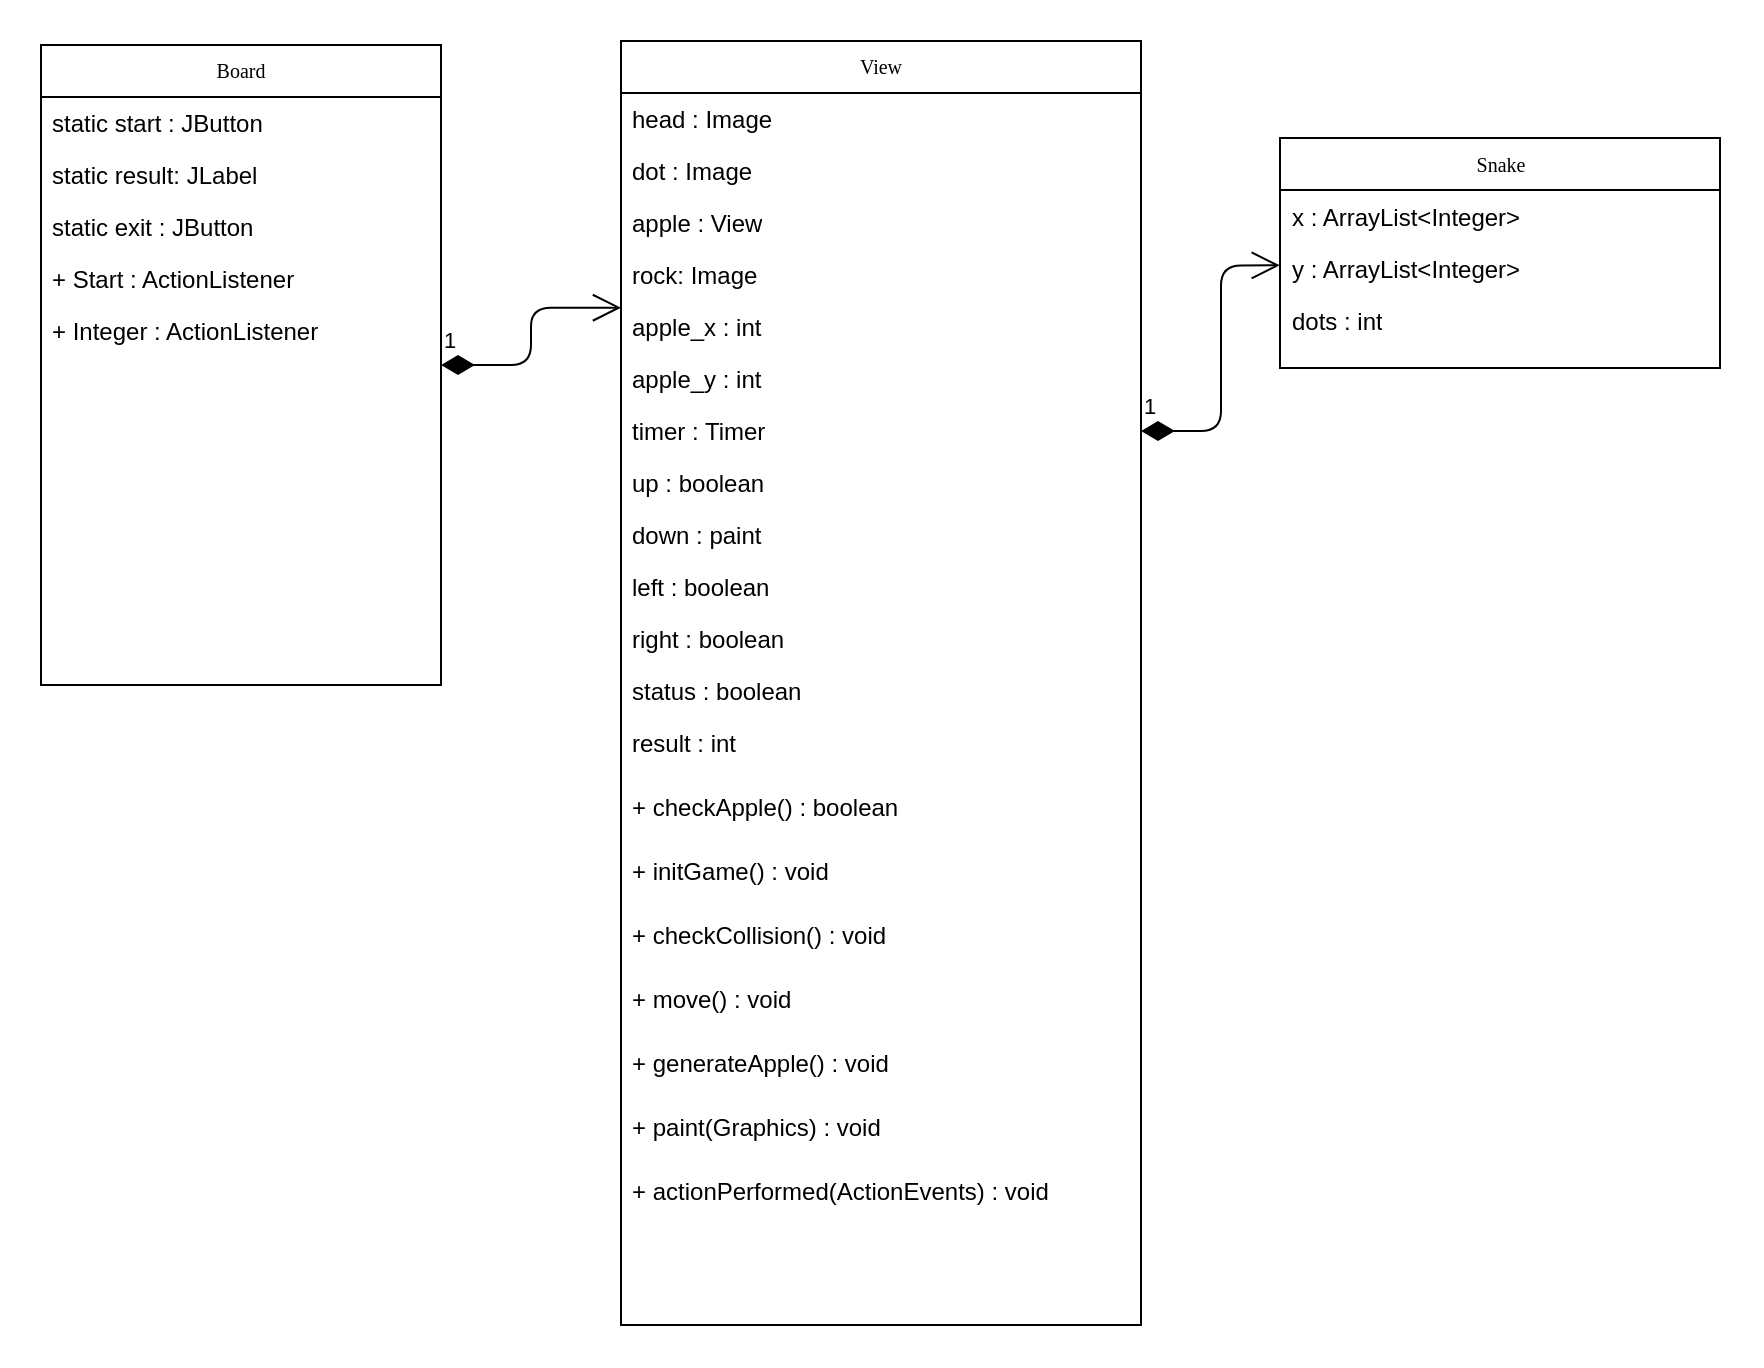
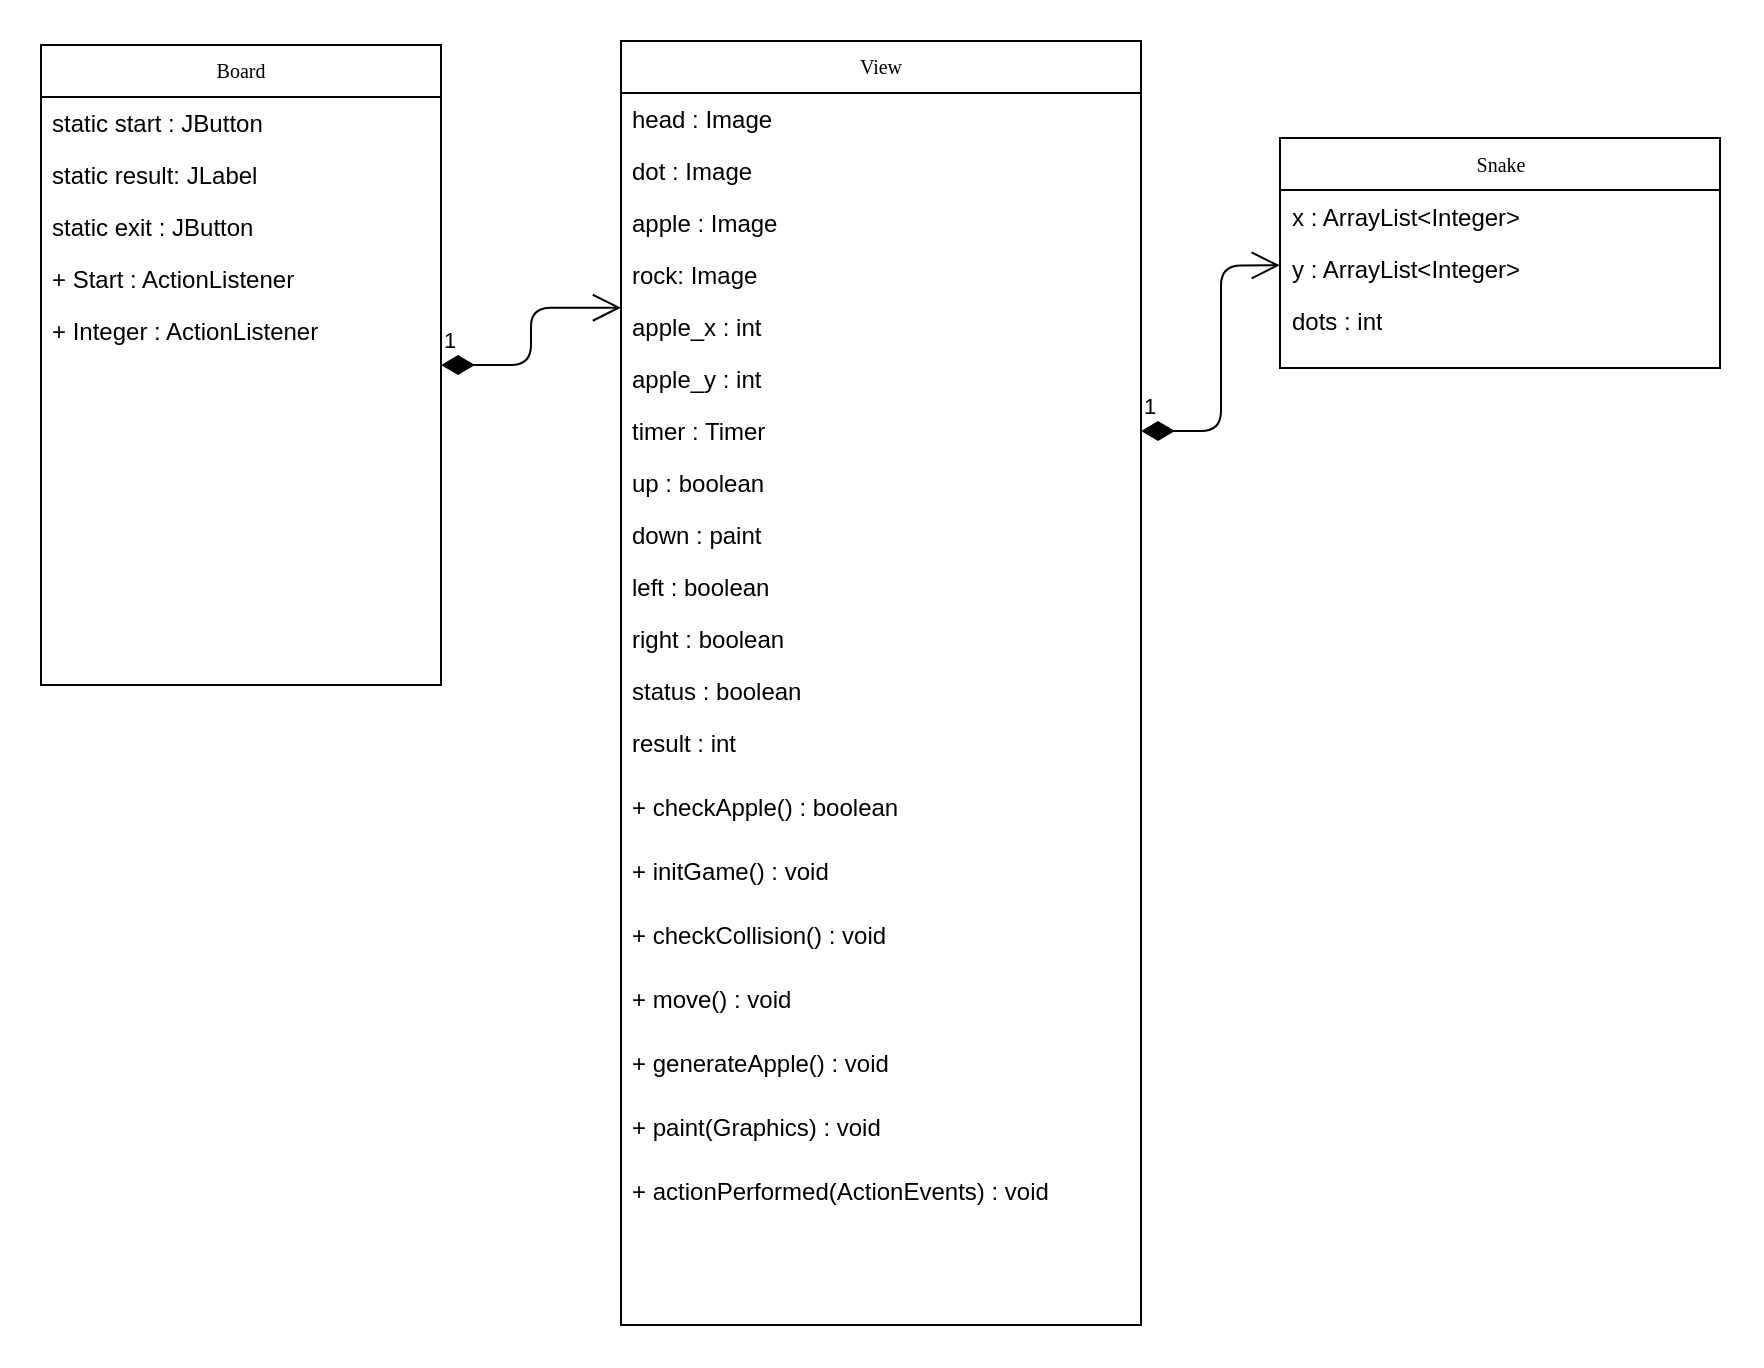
node "apple : View": label "apple : View" -> "apple : Image"
